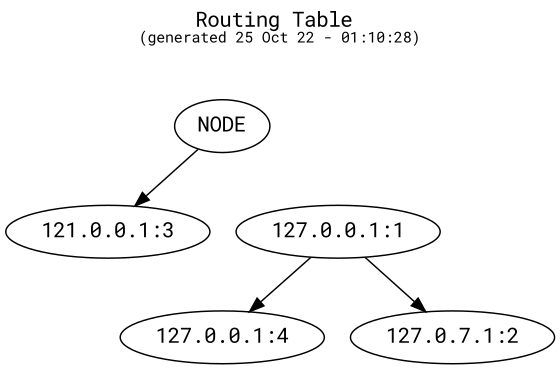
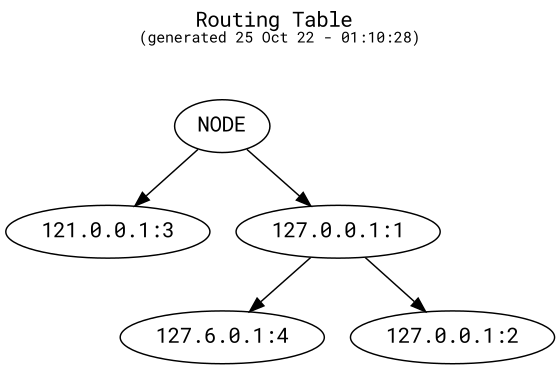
edge "NODE" -> "127.0.0.1:1": added
node "127.0.0.1:4": label "127.0.0.1:4" -> "127.6.0.1:4"
node "127.0.7.1:2": label "127.0.7.1:2" -> "127.0.0.1:2"
